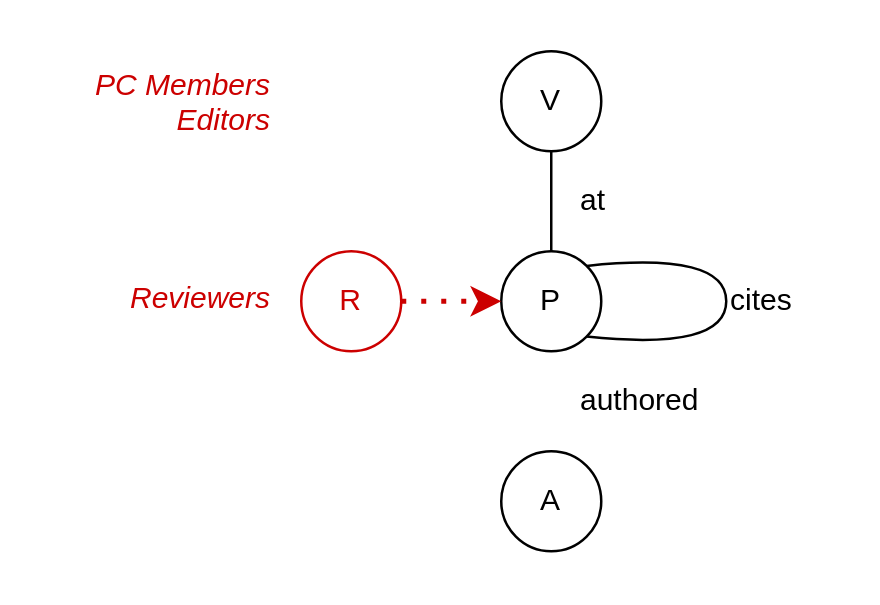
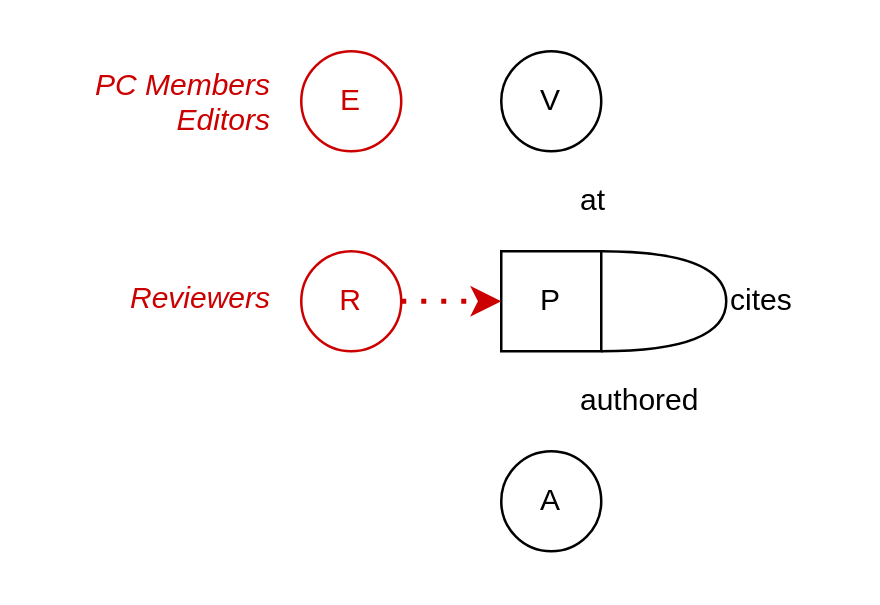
node "E": added
edge "V" -- "P": removed
node "P": shape ellipse -> rectangle
